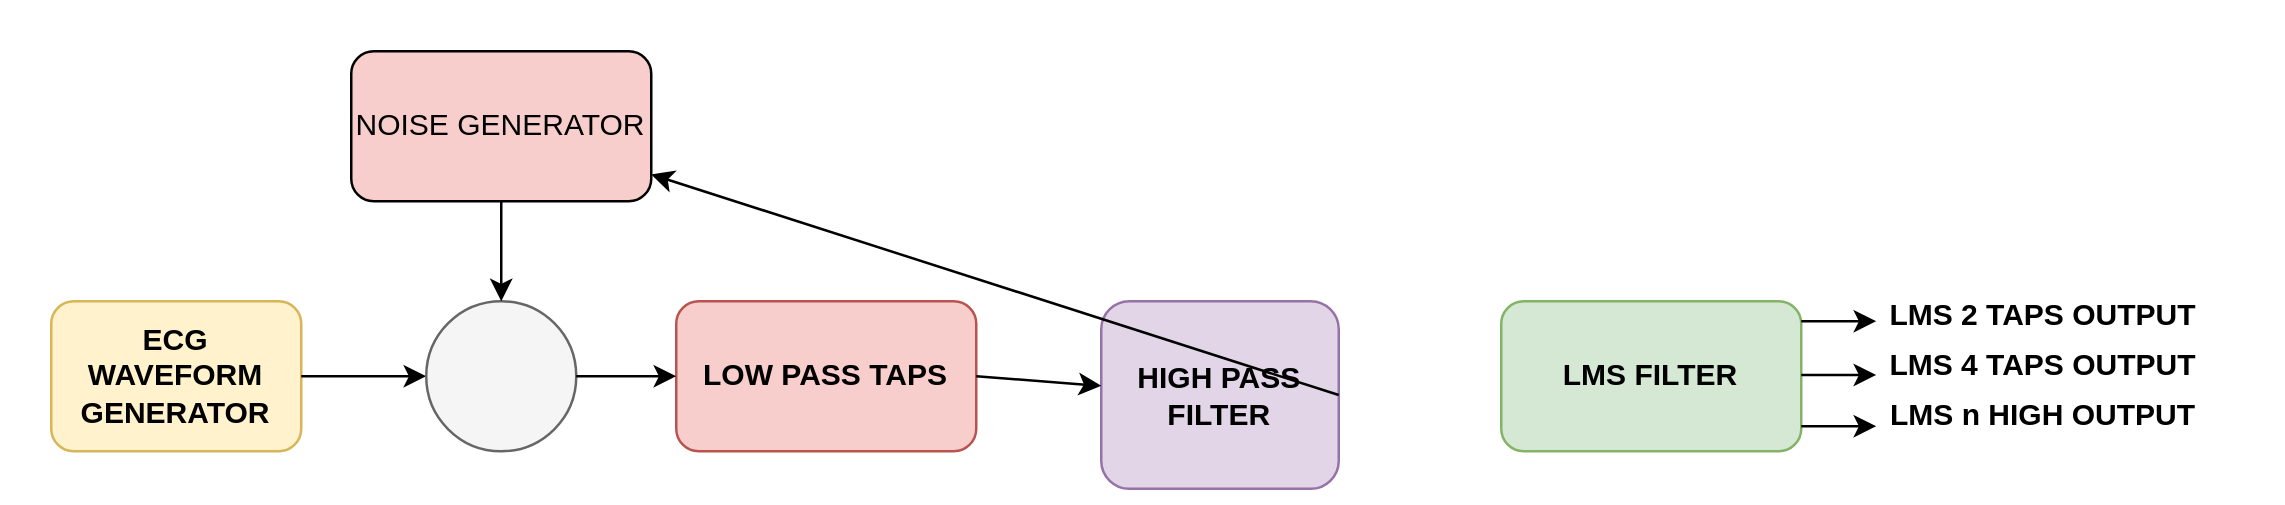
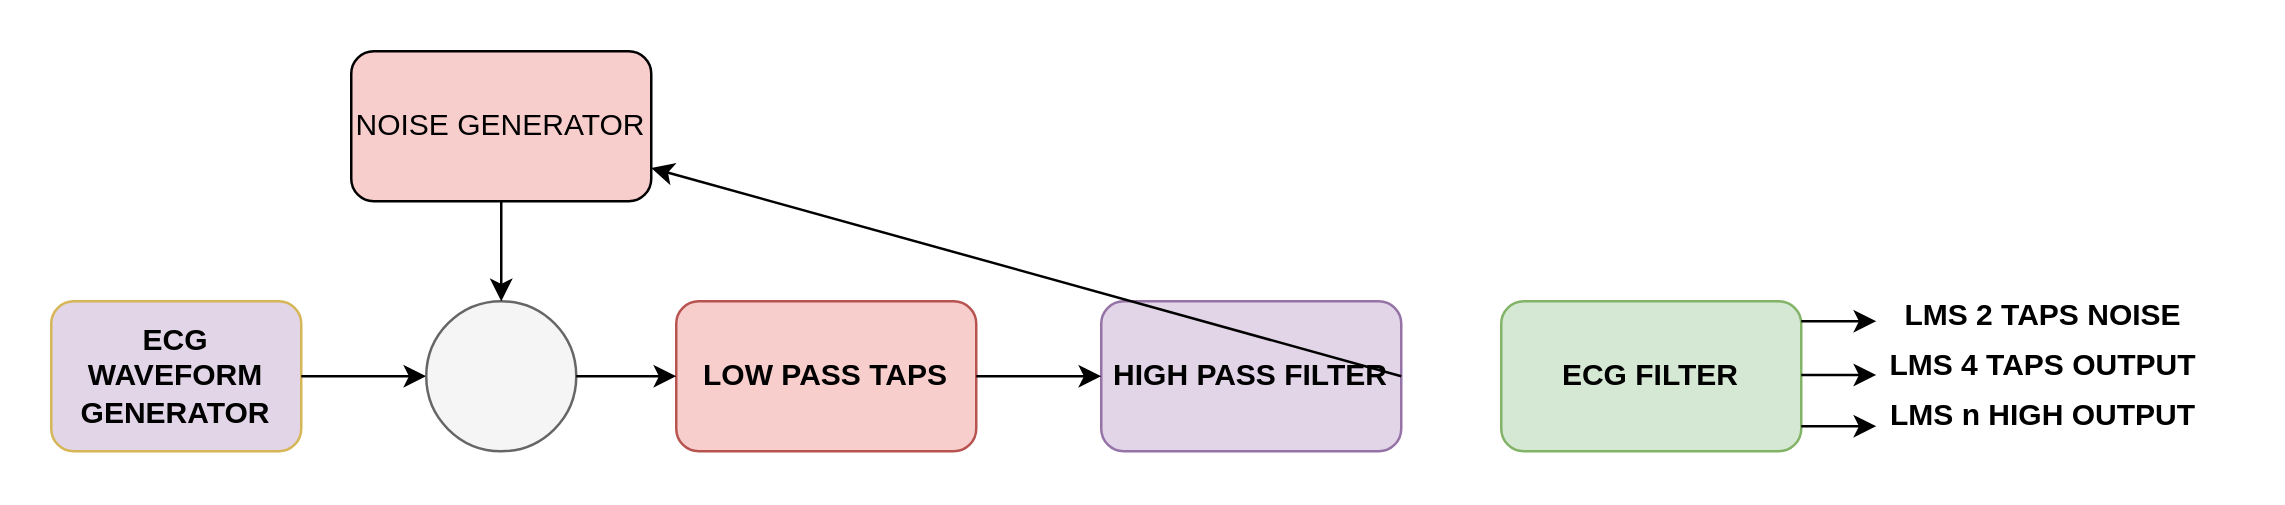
node "LMS 2 TAPS OUTPUT": label "LMS 2 TAPS OUTPUT" -> "LMS 2 TAPS NOISE"
node "ECG WAVEFORM GENERATOR": fillcolor #fff2cc -> #e1d5e7
node "LMS FILTER": label "LMS FILTER" -> "ECG FILTER"
node "HIGH PASS FILTER": size 238x188 -> 300x150
